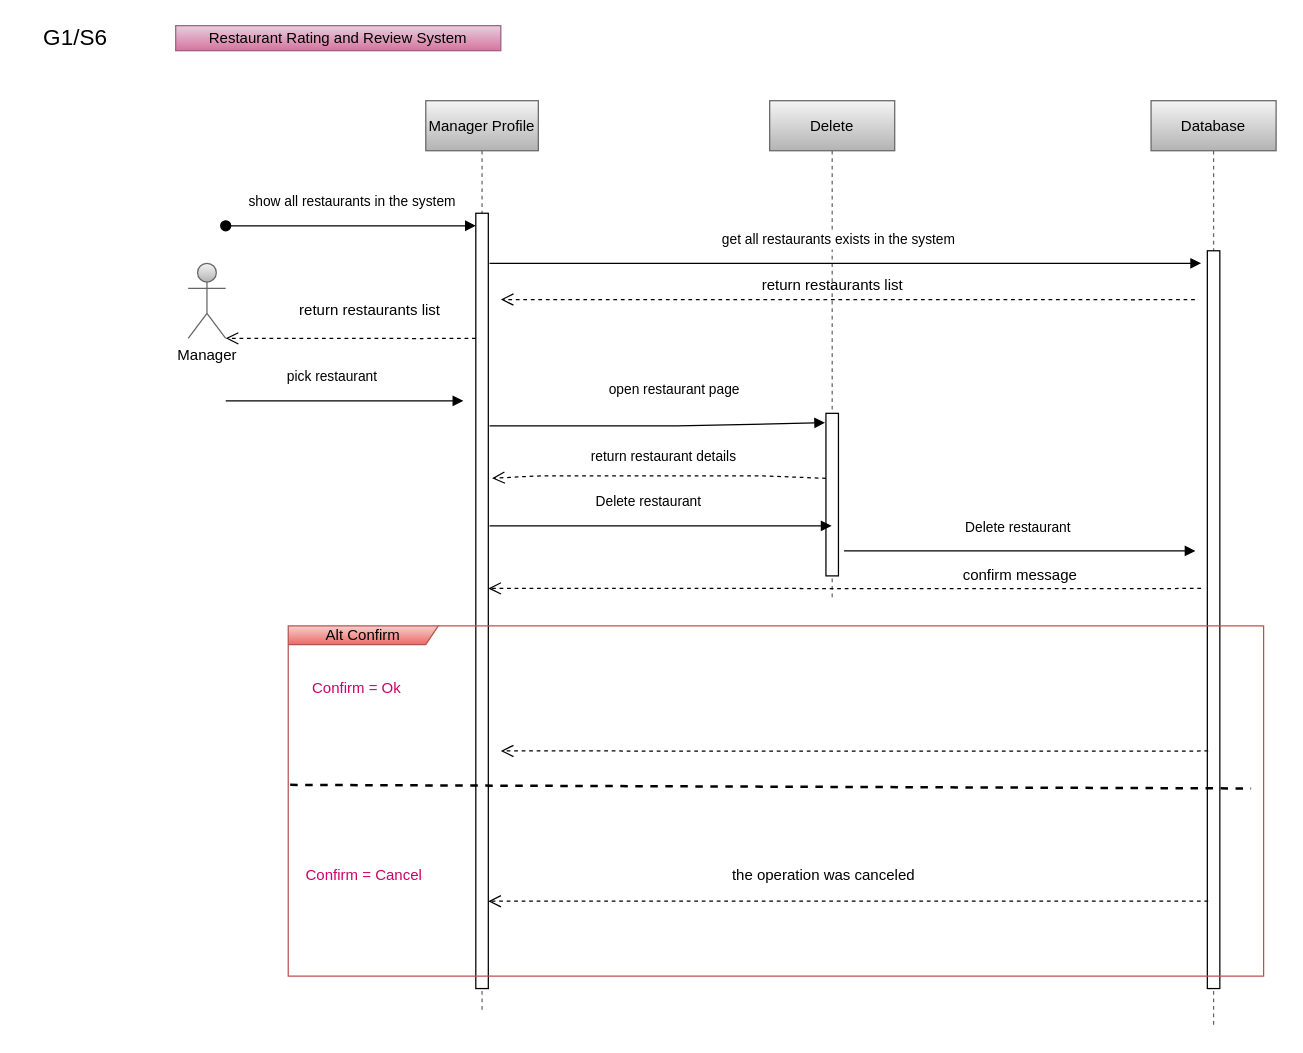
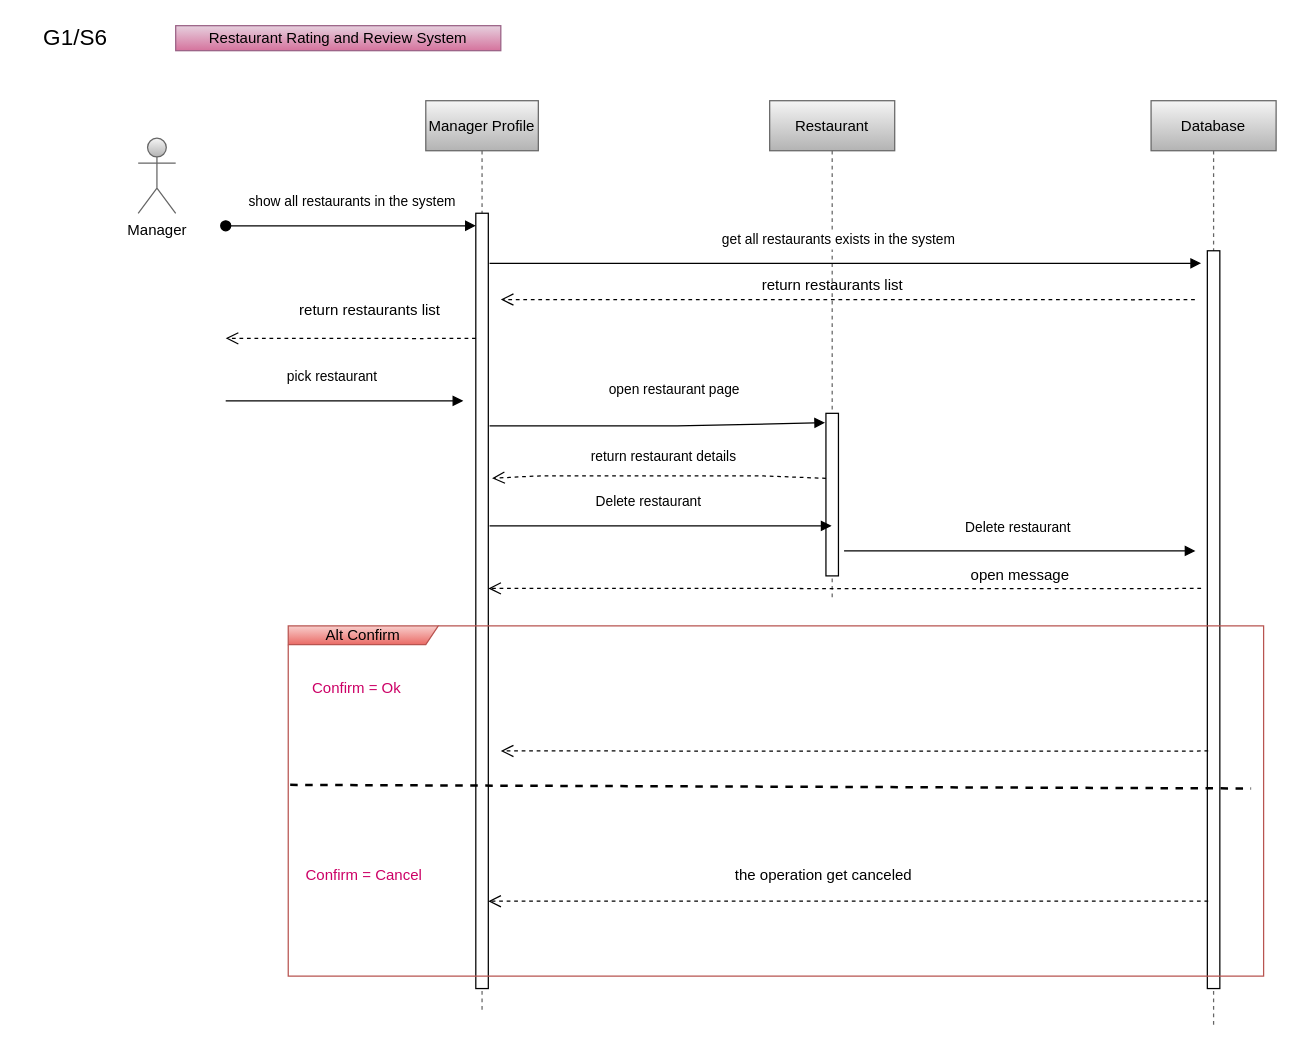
node "Delete": label "Delete" -> "Restaurant"
node "Manager": moved (207, 301) -> (157, 176)
node "confirm message": label "confirm message" -> "open message"
node "the operation was canceled": label "the operation was canceled" -> "the operation get canceled"
